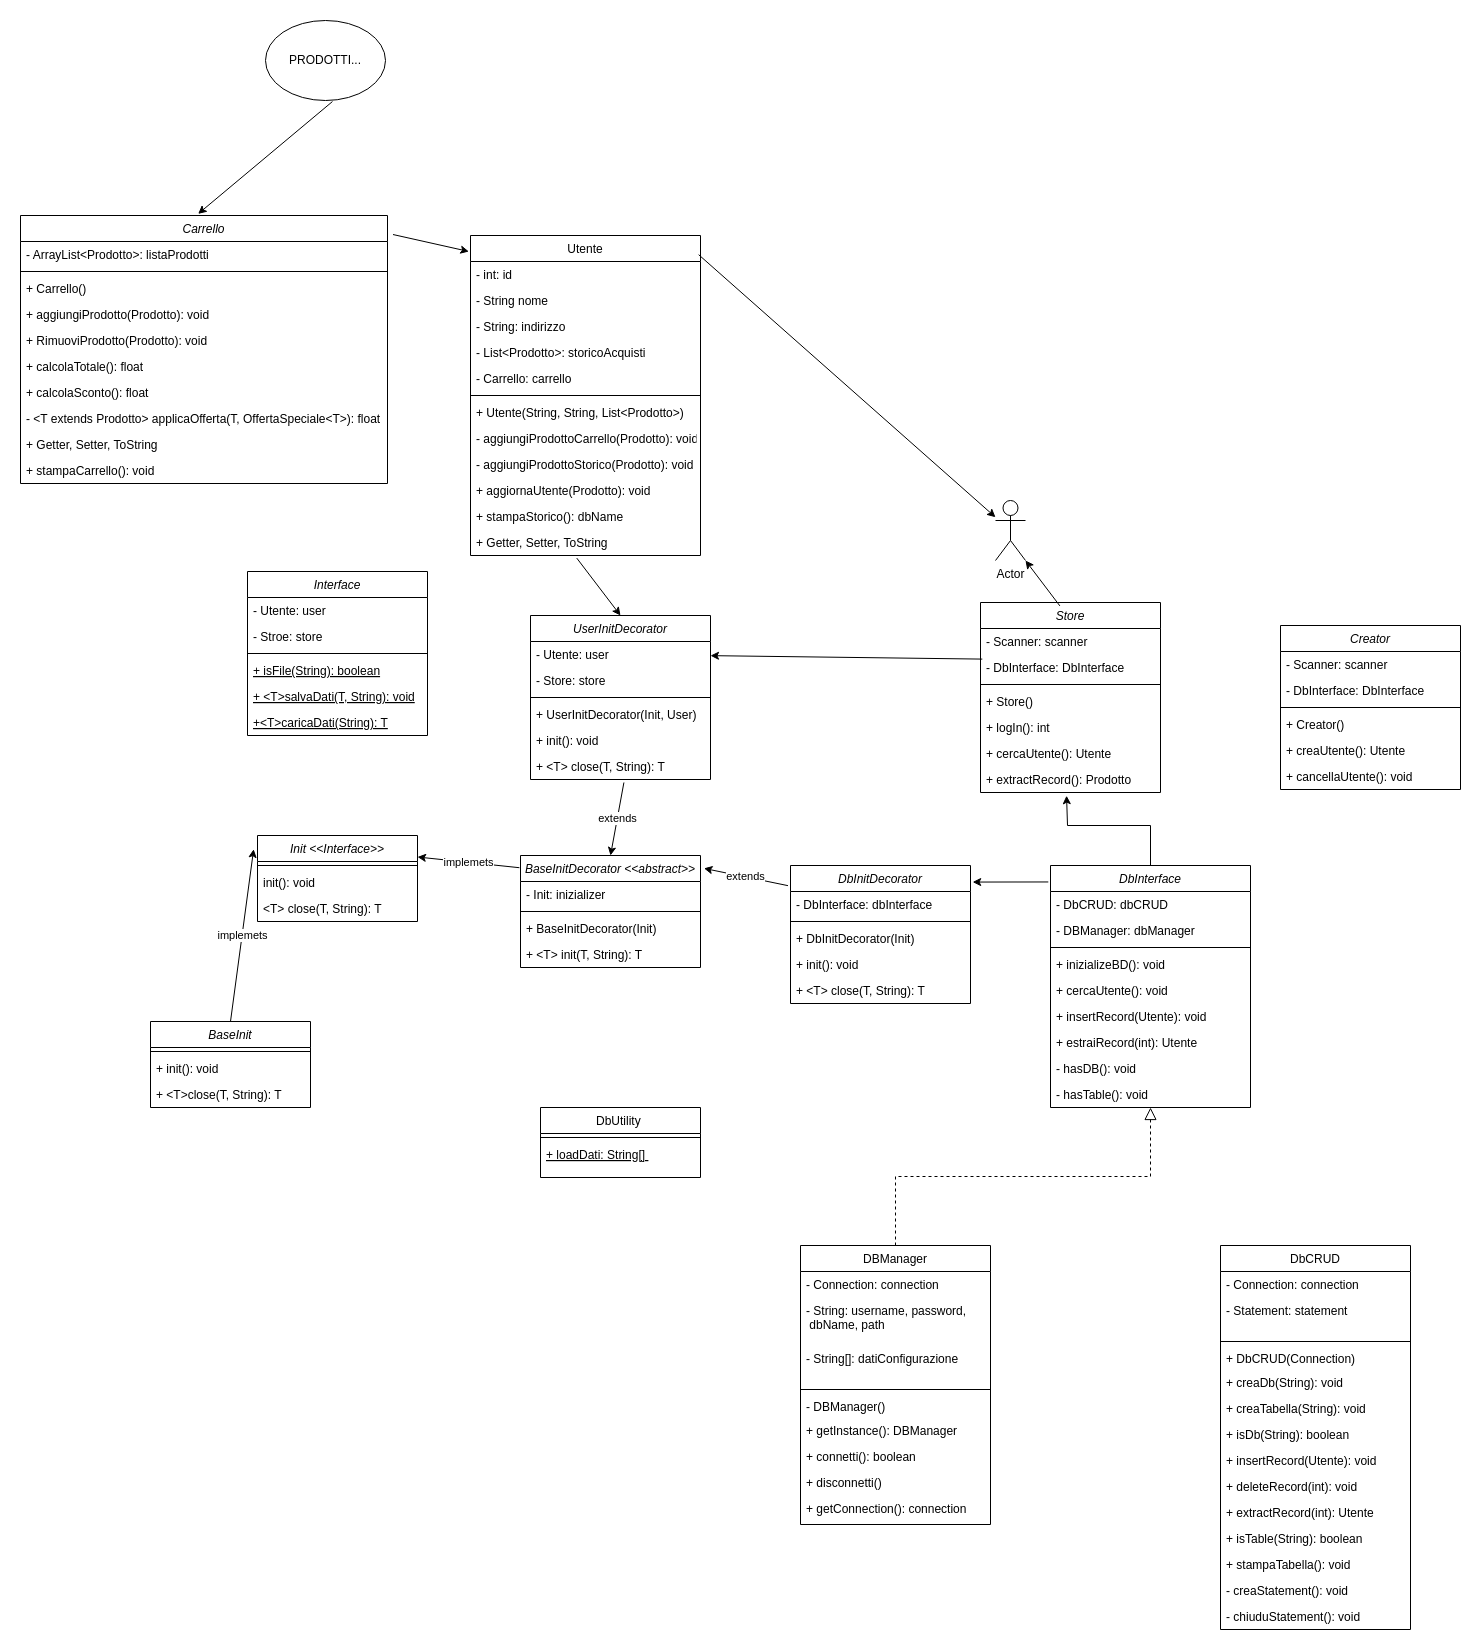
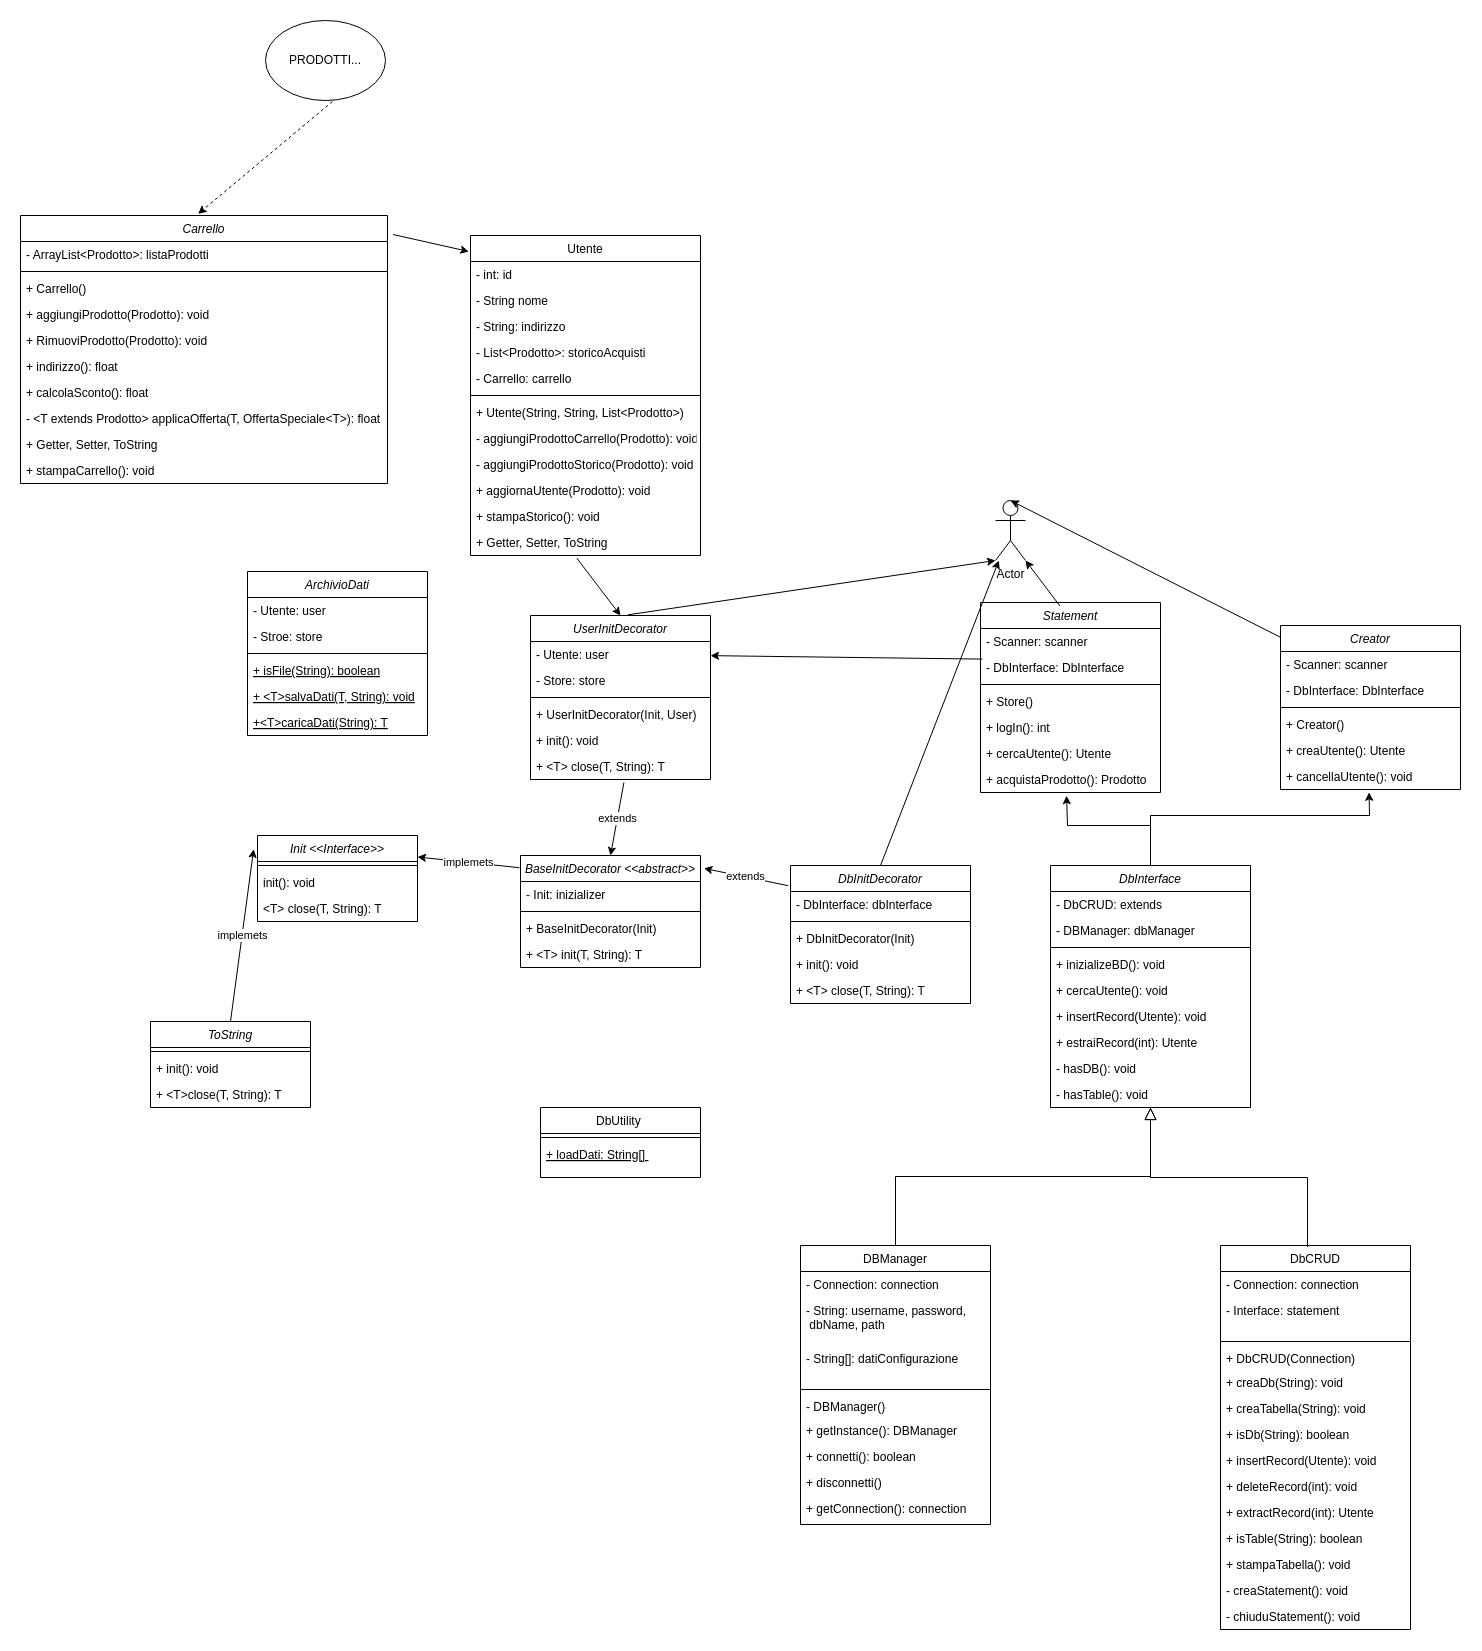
edge "PRODOTTI..." -> "Carrello": style solid -> dashed
node "+ calcolaTotale(): float": label "+ calcolaTotale(): float" -> "+ indirizzo(): float"
edge "Utente" -> "Actor": removed
node "+ stampaStorico(): dbName": label "+ stampaStorico(): dbName" -> "+ stampaStorico(): void"
edge "Creator" -> "Actor": added
node "Interface": label "Interface" -> "ArchivioDati"
edge "UserInitDecorator" -> "Actor": added
node "Store": label "Store" -> "Statement"
edge "DbInitDecorator" -> "Actor": added
node "+ extractRecord(): Prodotto": label "+ extractRecord(): Prodotto" -> "+ acquistaProdotto(): Prodotto"
edge "DbInterface" -> "+ cancellaUtente(): void": added
edge "DbInterface" -> "DbInitDecorator": removed
node "- DbCRUD: dbCRUD": label "- DbCRUD: dbCRUD" -> "- DbCRUD: extends"
node "BaseInit": label "BaseInit" -> "ToString"
edge "DBManager" -> "DbInterface": style dashed -> solid
edge "DbCRUD" -> "DbInterface": added
node "- Statement: statement": label "- Statement: statement" -> "- Interface: statement"
